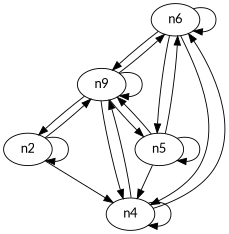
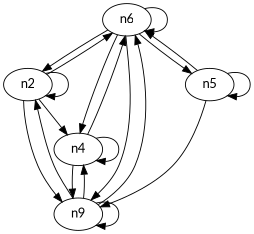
edge "n6" -> "n2": added
edge "n2" -> "n6": added
edge "n9" -> "n5": removed
edge "n5" -> "n4": removed
